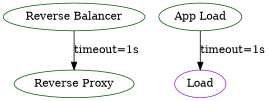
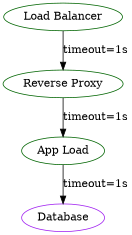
node "Reverse Balancer": label "Reverse Balancer" -> "Load Balancer"
node "Load": label "Load" -> "Database"
edge "Reverse Proxy" -> "App Load": added, label "timeout=1s"
